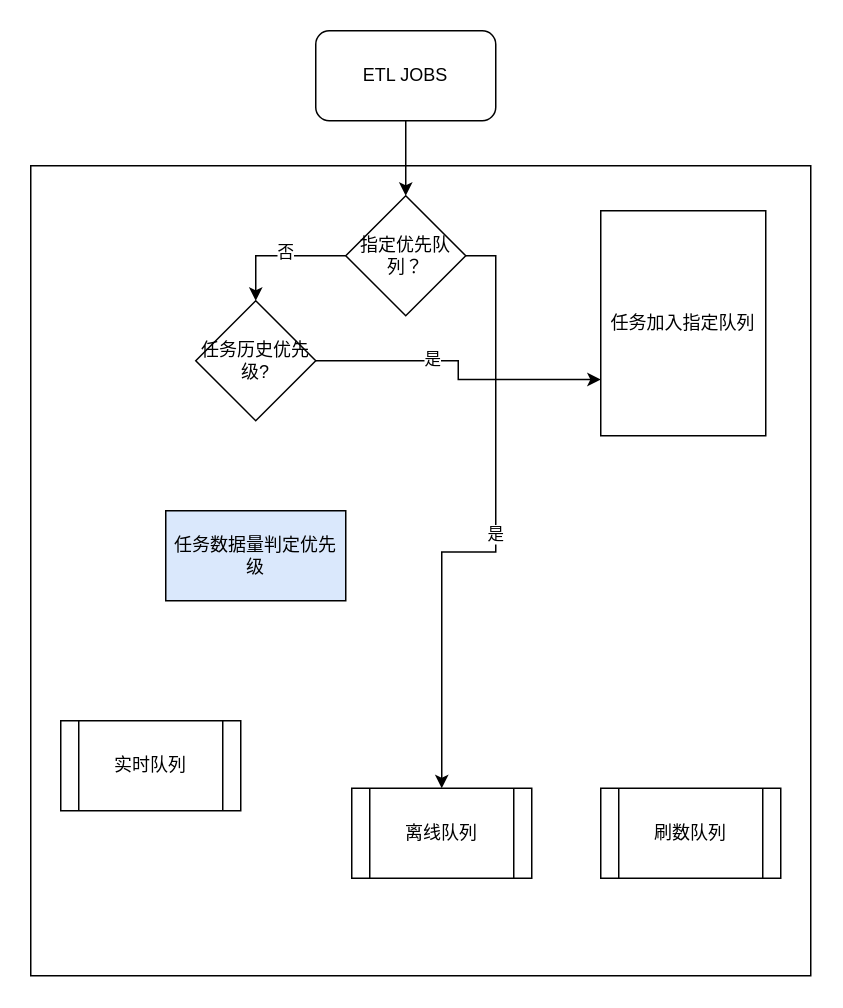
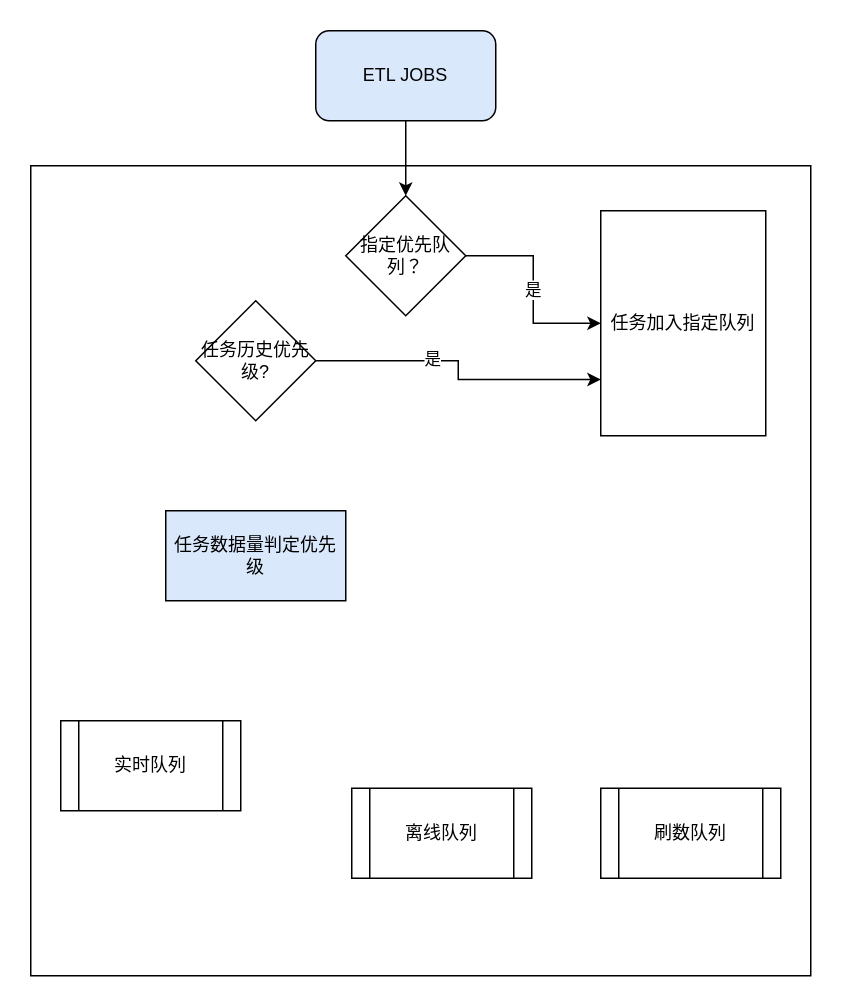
node "ETL JOBS": fillcolor #ffffff -> #dae8fc
edge "指定优先队列？" -> "任务历史优先级?": removed, label "否"
edge "指定优先队列？" -> "离线队列": now "指定优先队列？" -> "任务加入指定队列"
